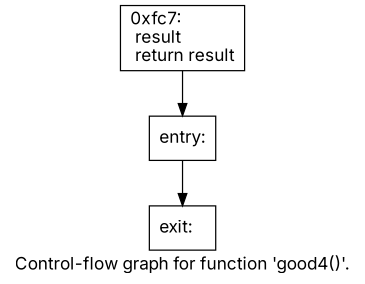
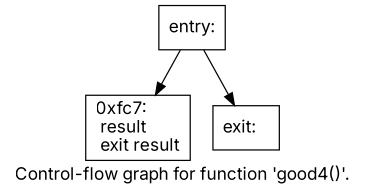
node "0xfc7:": text "return result" -> "exit result"
edge "0xfc7:" -> "entry:": reversed
